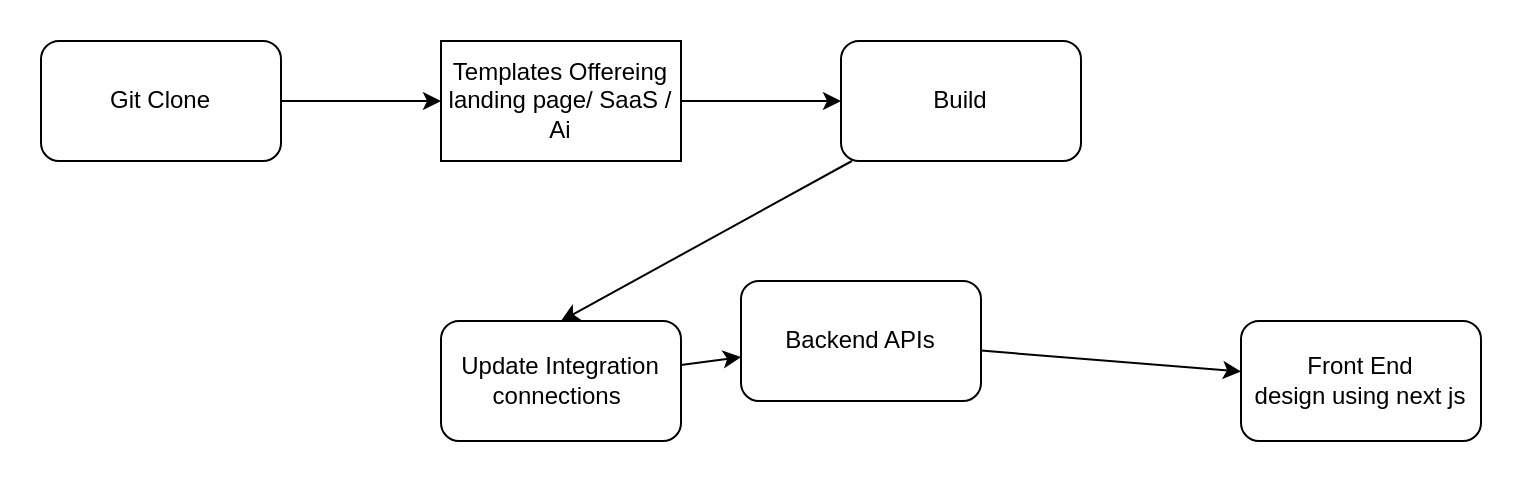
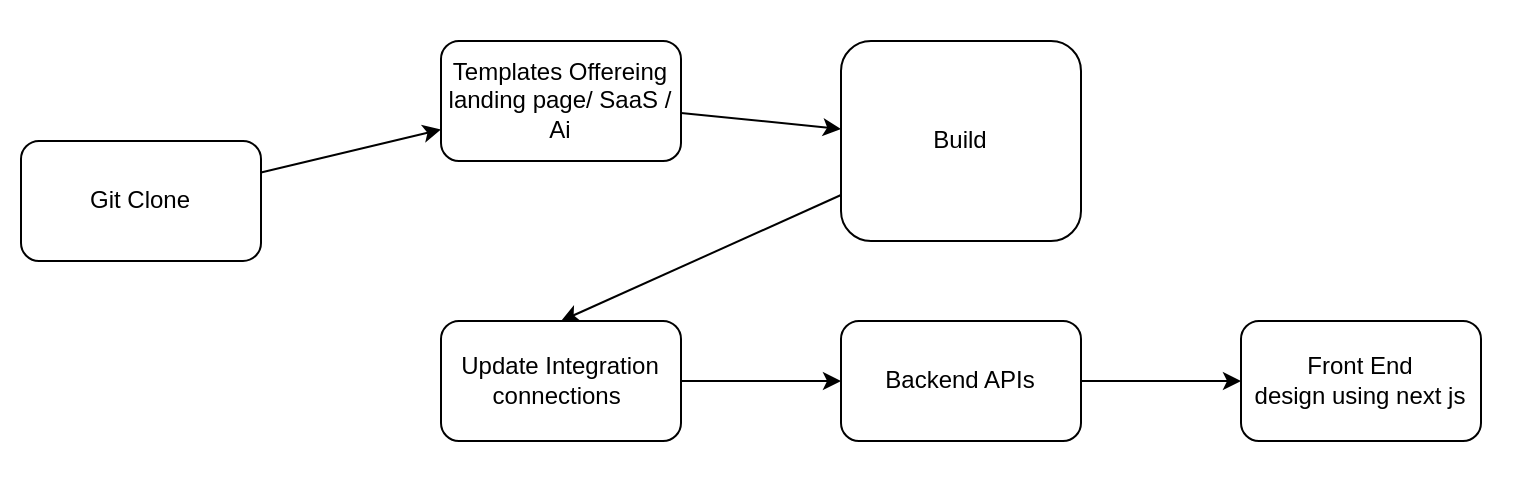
node "Git Clone": moved (161, 101) -> (141, 201)
node "Templates Offereing landing page/ SaaS / Ai": shape rectangle -> rounded rectangle
node "Build": size 240x120 -> 240x200
node "Backend APIs": moved (861, 341) -> (961, 381)
